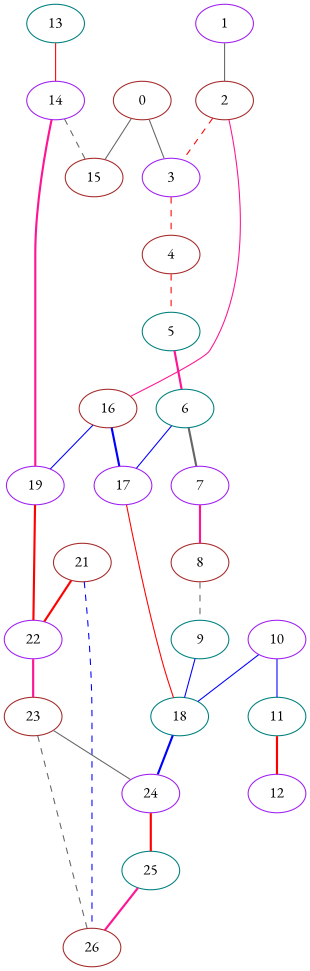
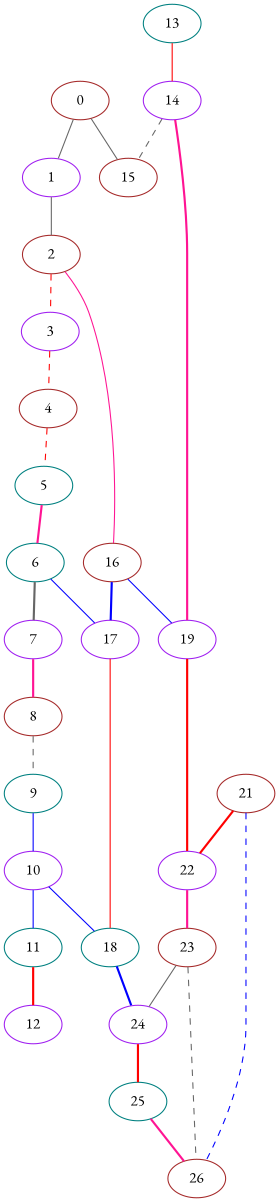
edge "0" -- "3": now "0" -- "1"
edge "9" -- "18": now "9" -- "10"
